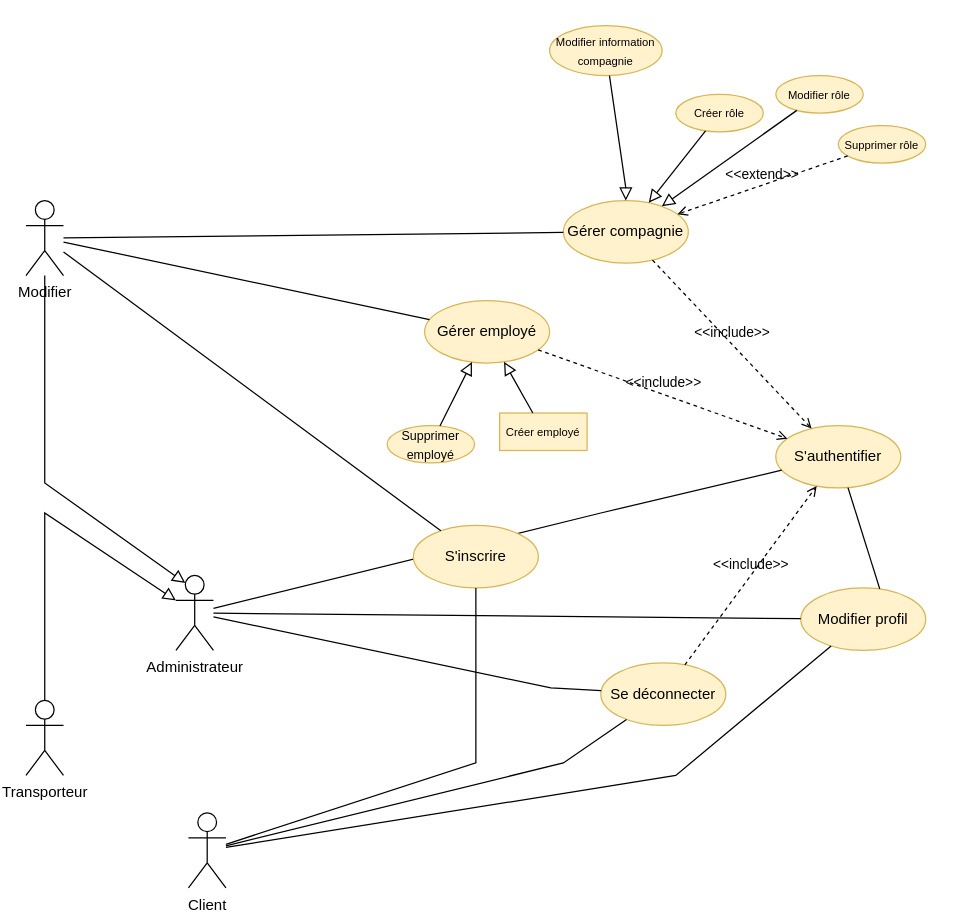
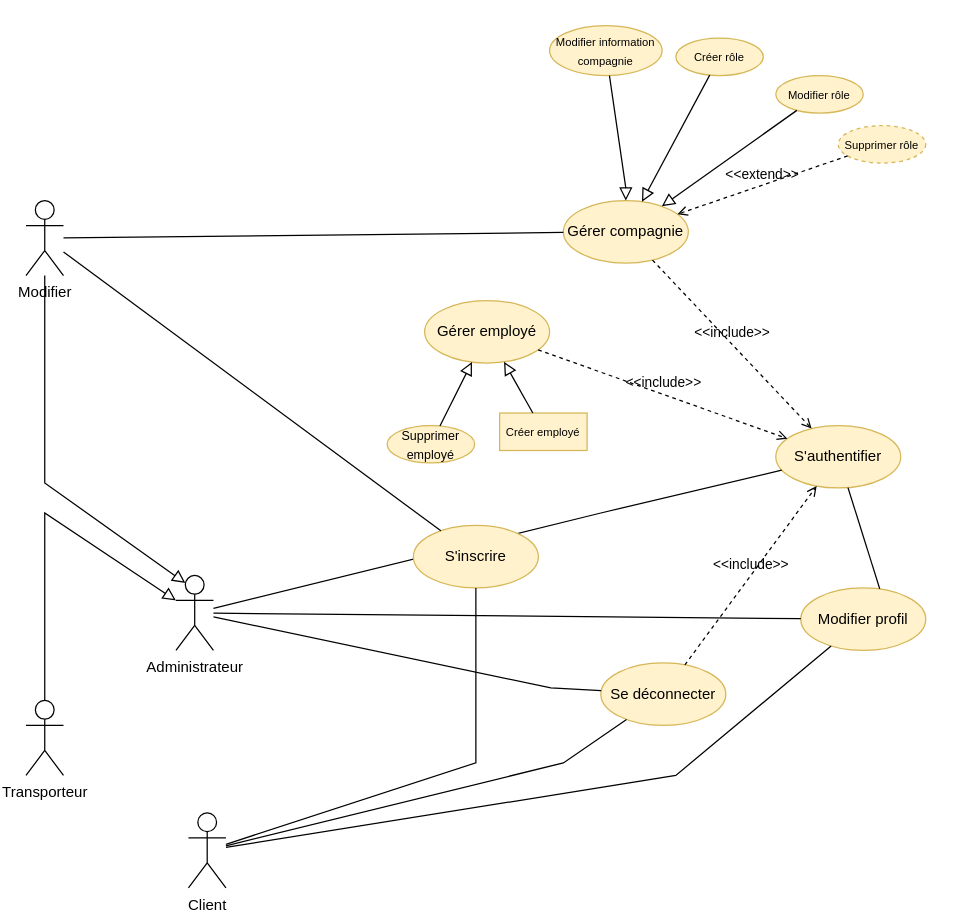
node "Créer rôle": moved (719, 113) -> (719, 57)
node "Supprimer rôle": style solid -> dashed
edge "Modifier" -- "Gérer employé": removed
